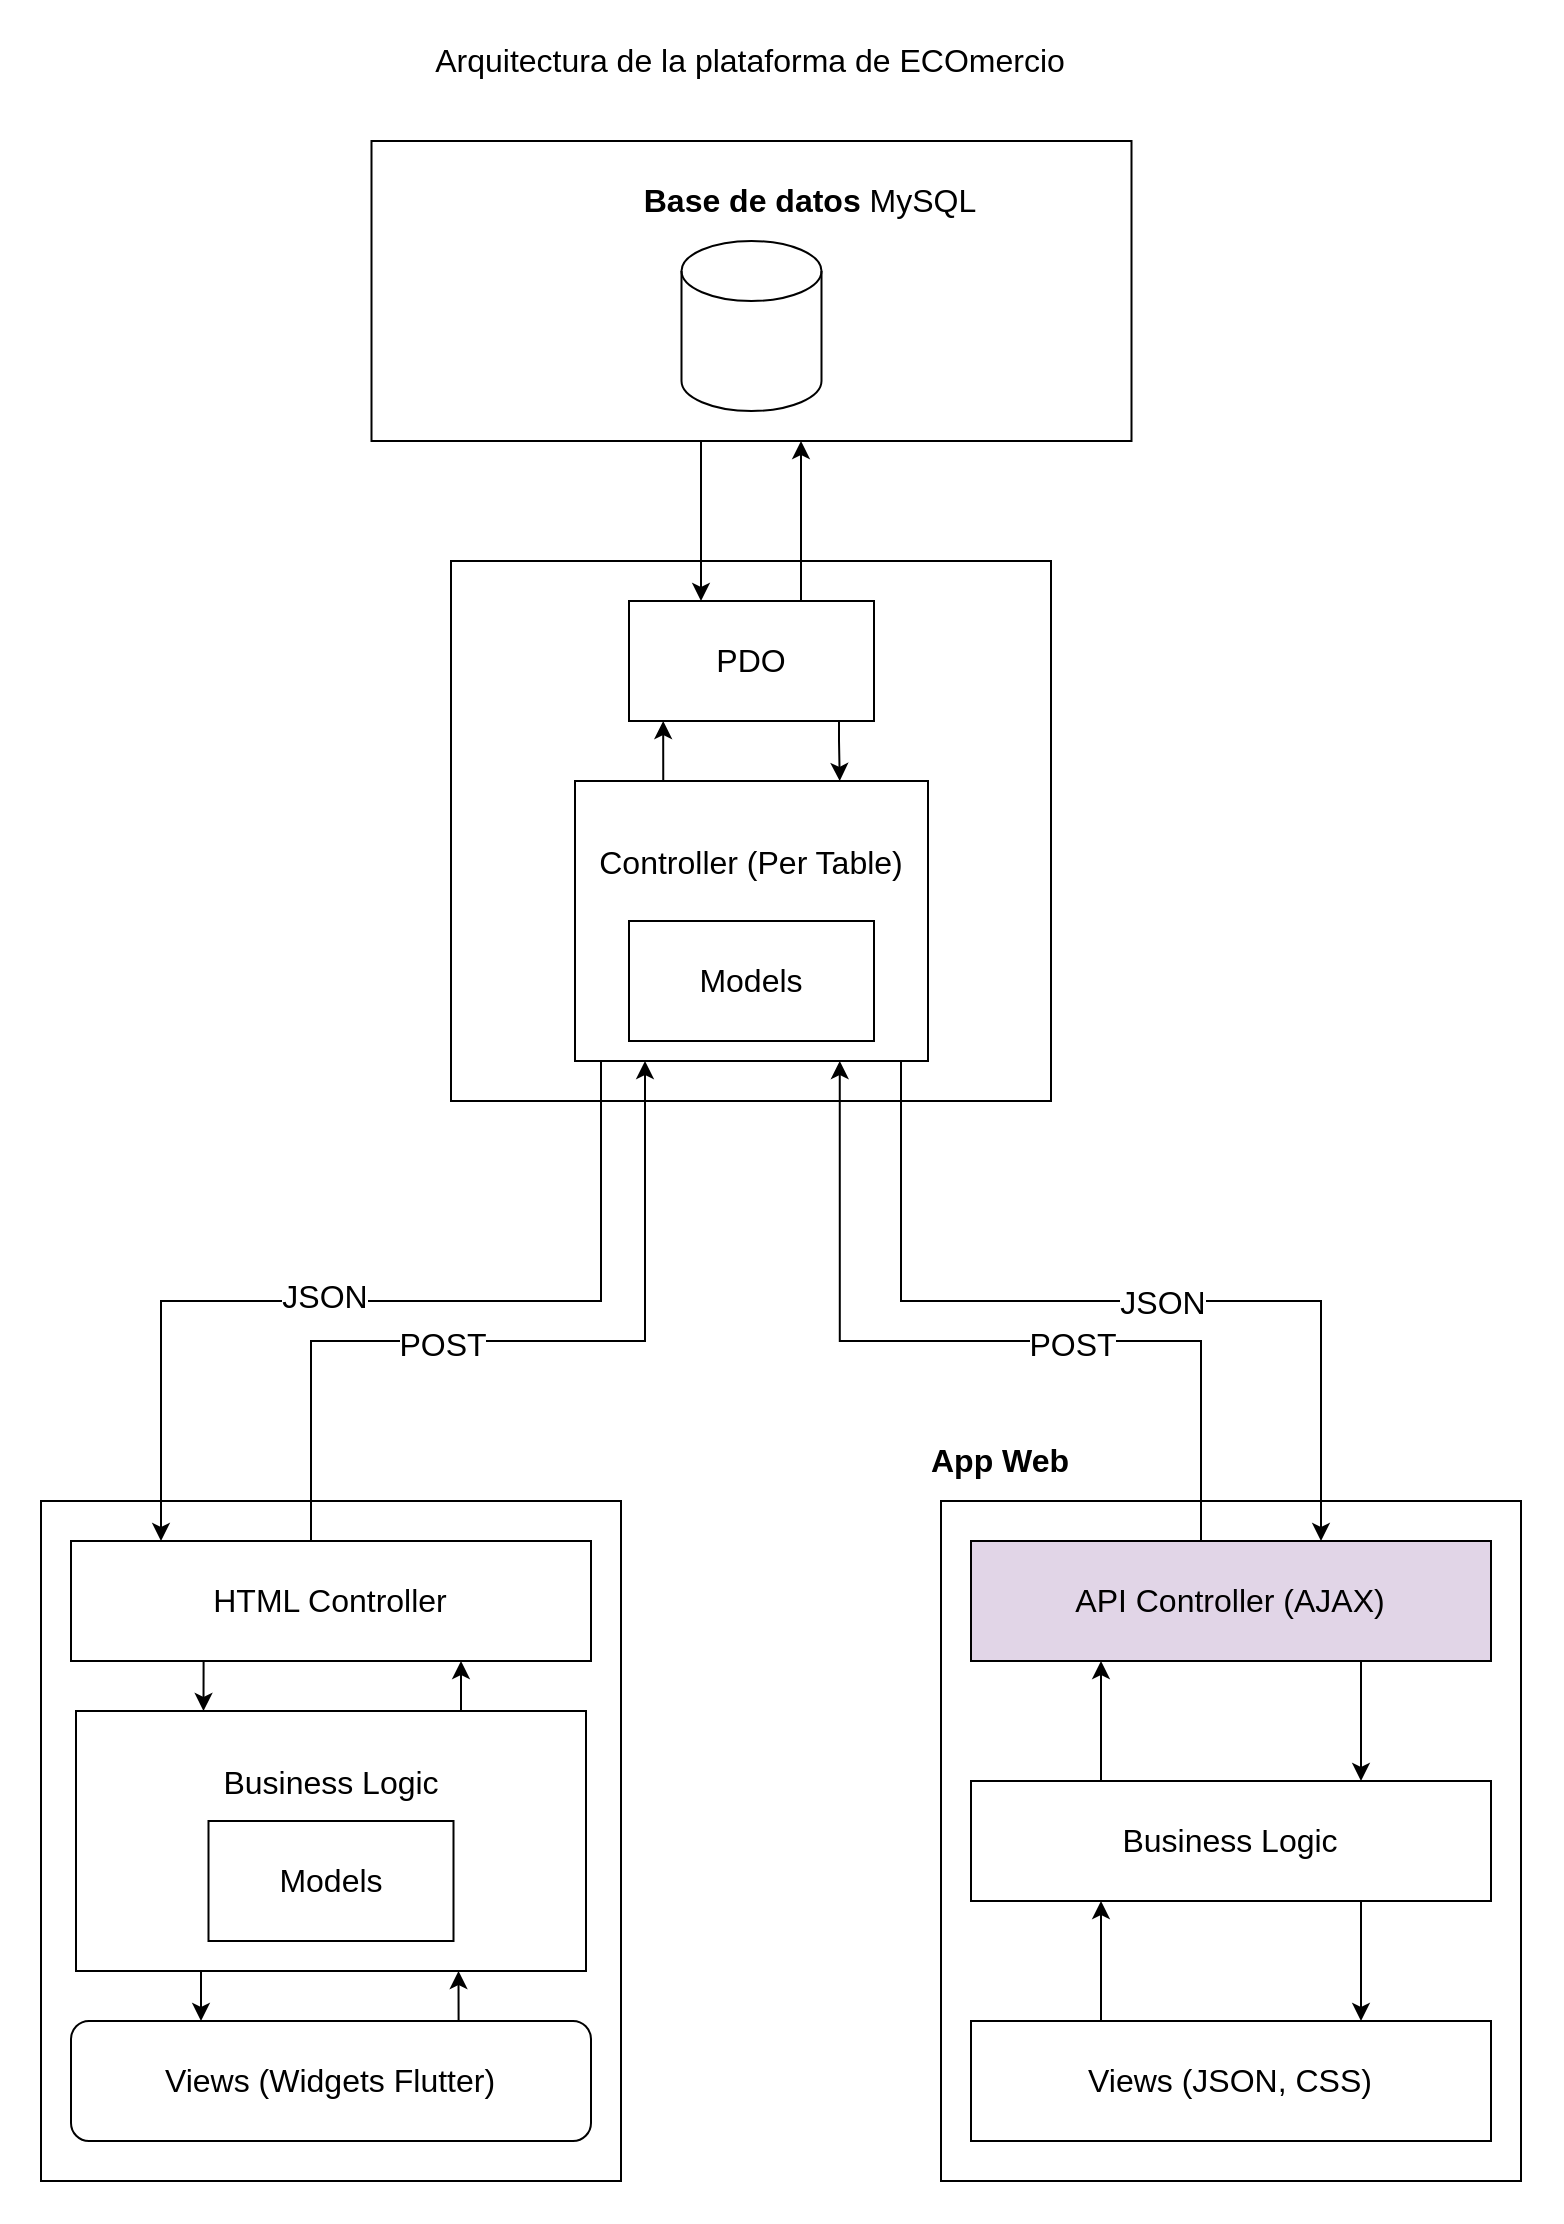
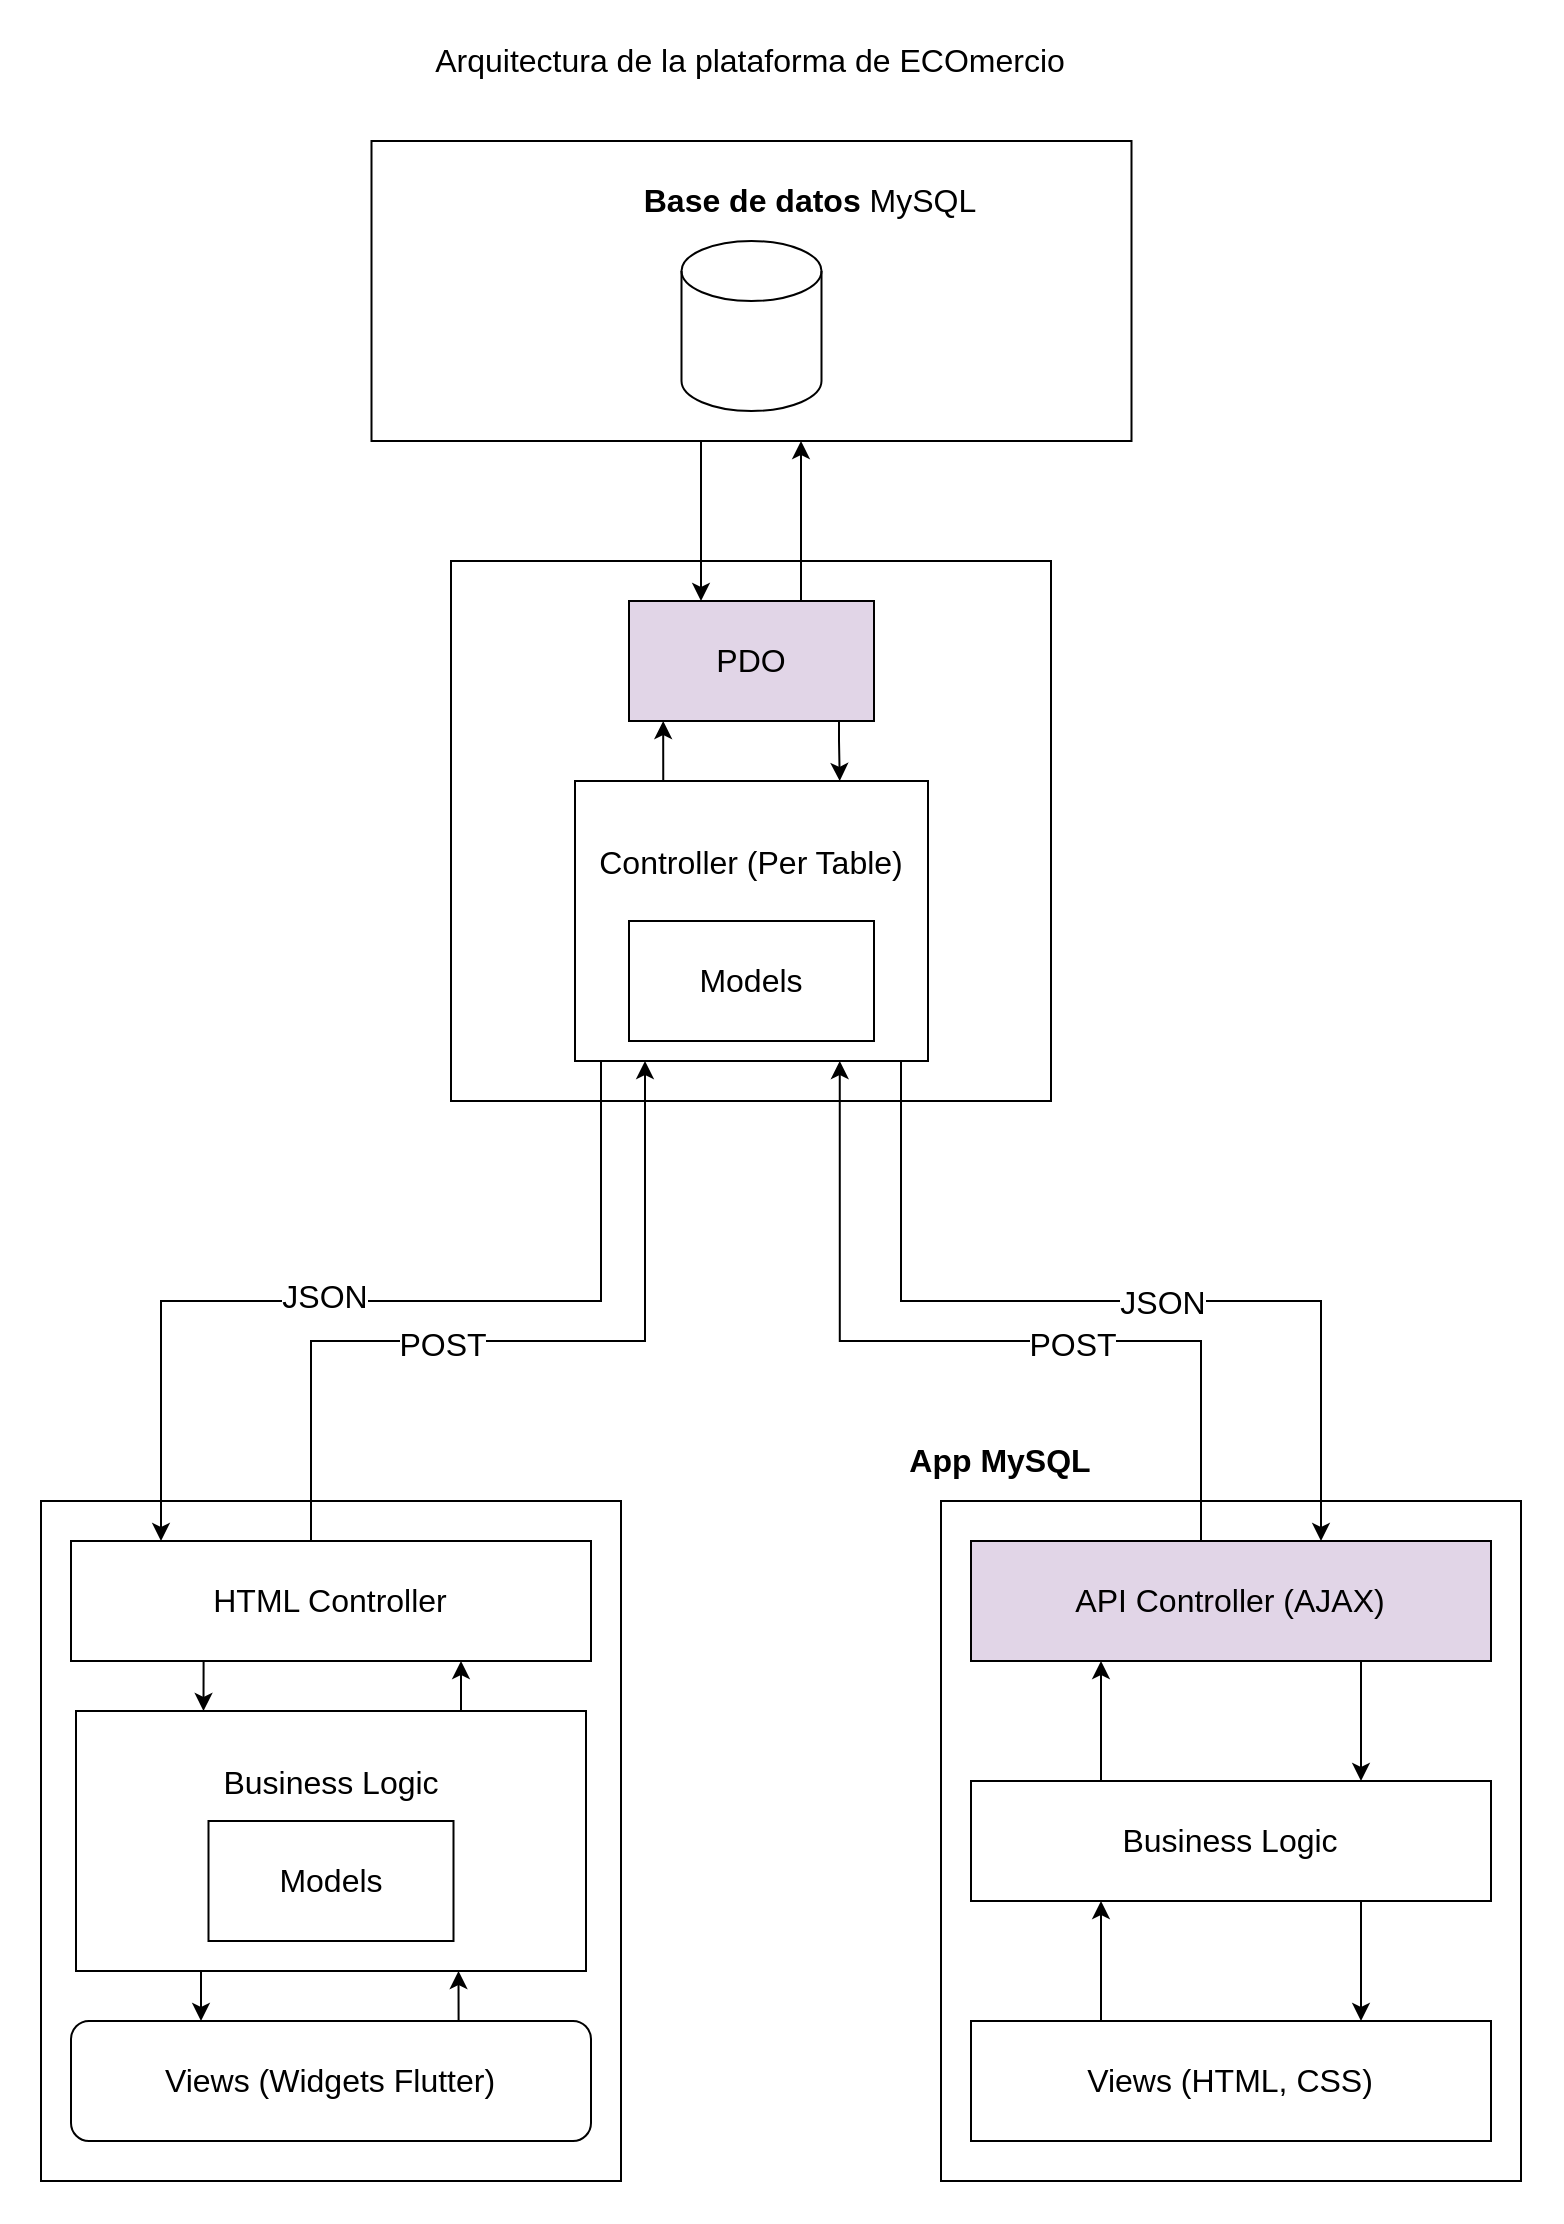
node "PDO": fillcolor #ffffff -> #e1d5e7
node "App Web": label "App Web" -> "App MySQL"
node "Views (JSON, CSS)": label "Views (JSON, CSS)" -> "Views (HTML, CSS)"
